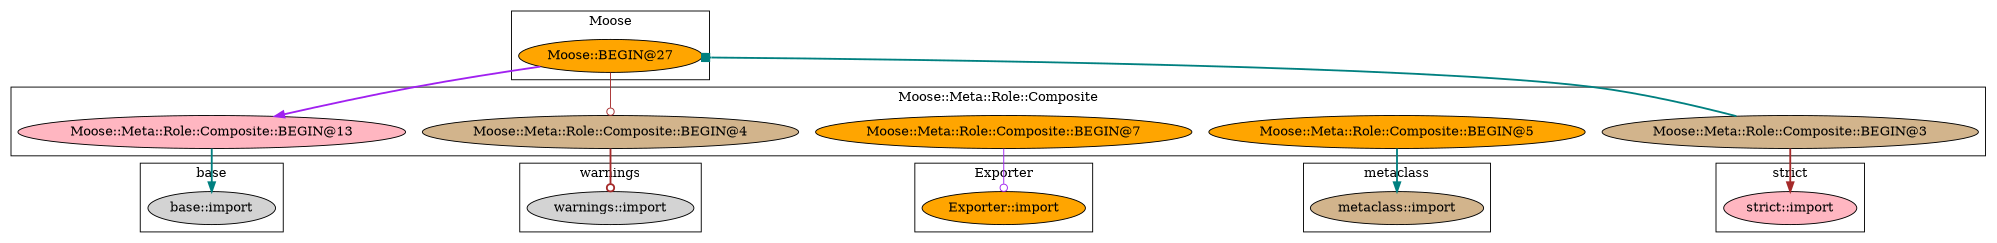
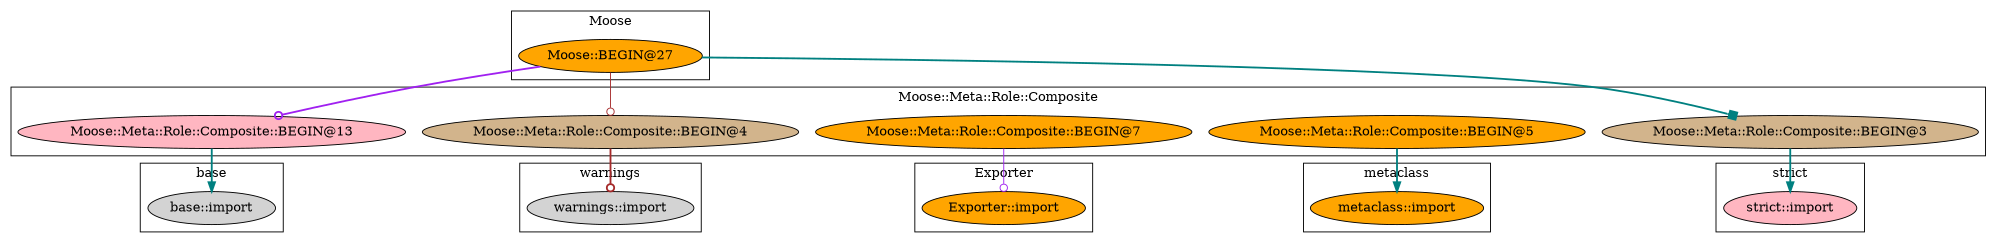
edge "Moose::Meta::Role::Composite::BEGIN@3" -> "Moose::BEGIN@27": reversed
edge "Moose::BEGIN@27" -> "Moose::Meta::Role::Composite::BEGIN@13": arrowhead normal -> odot
edge "Moose::Meta::Role::Composite::BEGIN@3" -> "strict::import": color brown -> teal
node "metaclass::import": fillcolor tan -> orange
